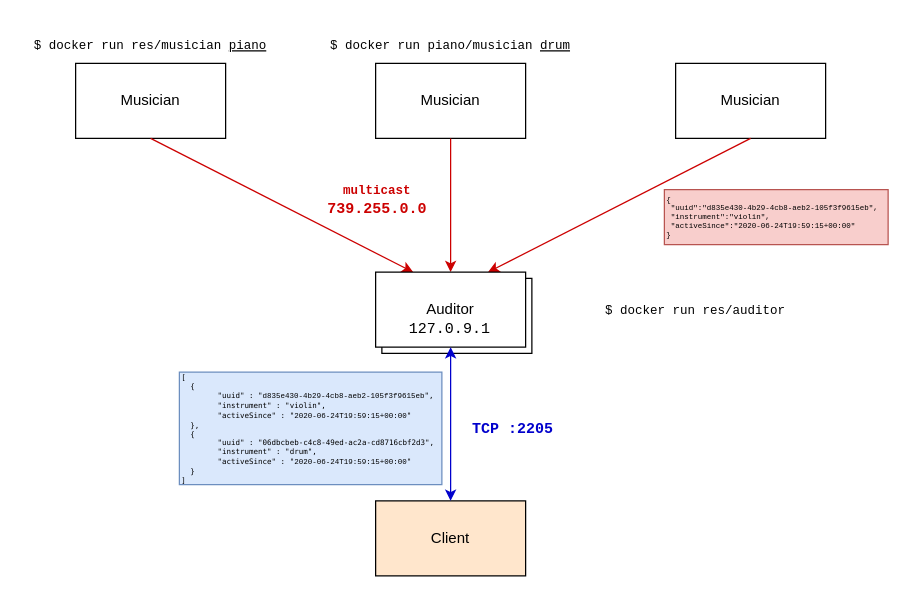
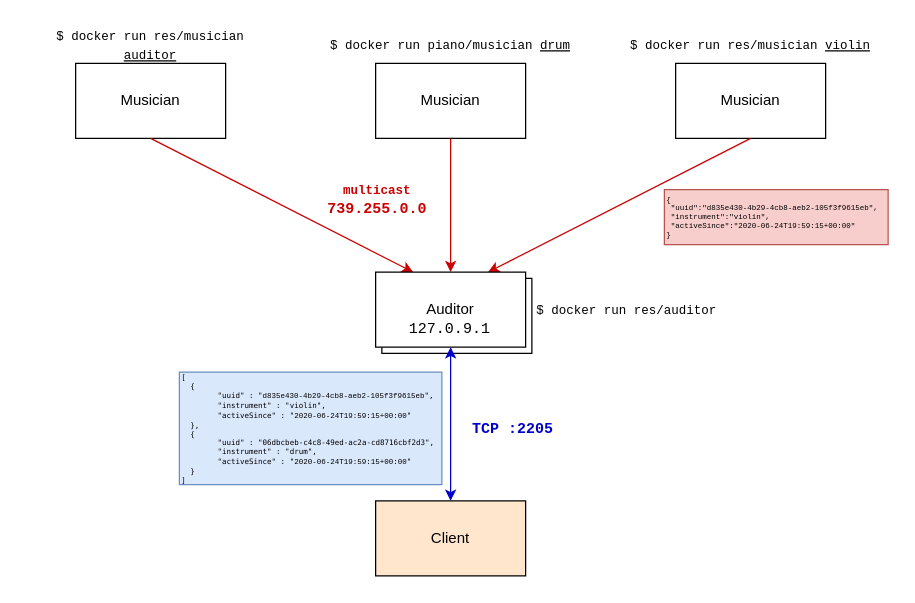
node "$ docker run res/musician piano": label "$ docker run res/musician piano" -> "$ docker run res/musician auditor"
node "$ docker run res/musician violin": added
node "$ docker run res/auditor": moved (728, 309) -> (659, 309)
